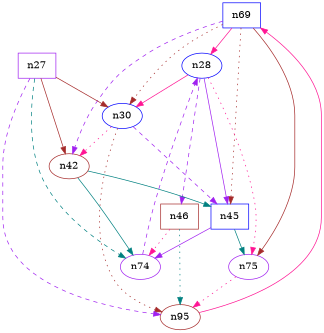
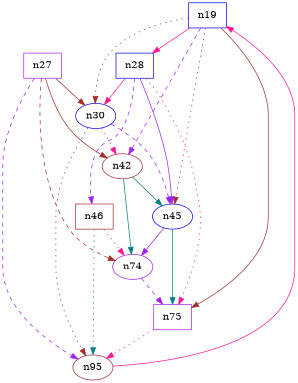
node "n69": label "n69" -> "n19"
node "n28": shape ellipse -> box
edge "n74" -> "n28": now "n74" -> "n75"
edge "n27" -> "n74": color teal -> brown
node "n45": shape box -> ellipse
node "n75": shape ellipse -> box
